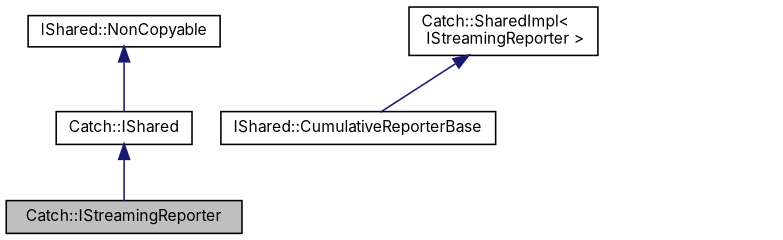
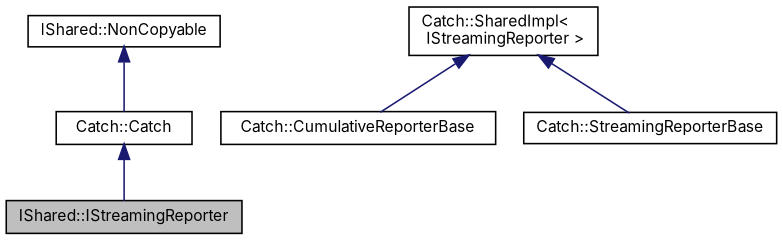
node "Catch::IShared": label "Catch::IShared" -> "Catch::Catch"
node "IShared::CumulativeReporterBase": label "IShared::CumulativeReporterBase" -> "Catch::CumulativeReporterBase"
node "Catch::StreamingReporterBase": added
node "Catch::IStreamingReporter": label "Catch::IStreamingReporter" -> "IShared::IStreamingReporter"
